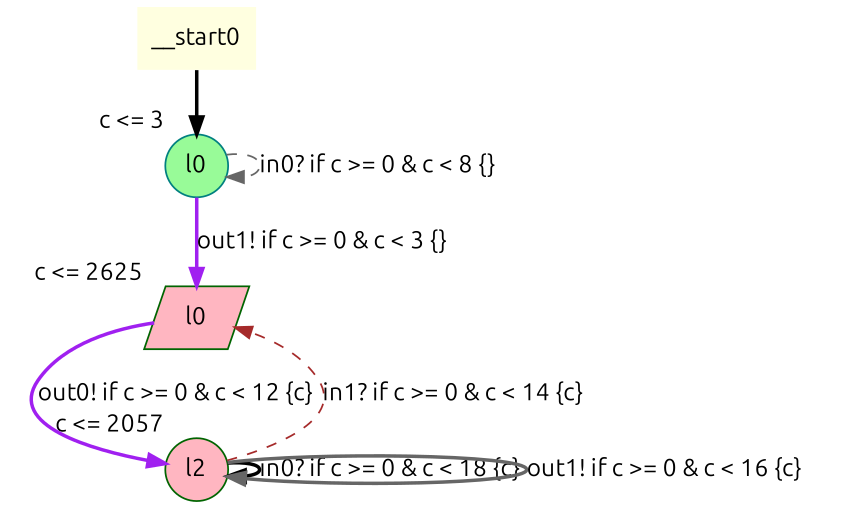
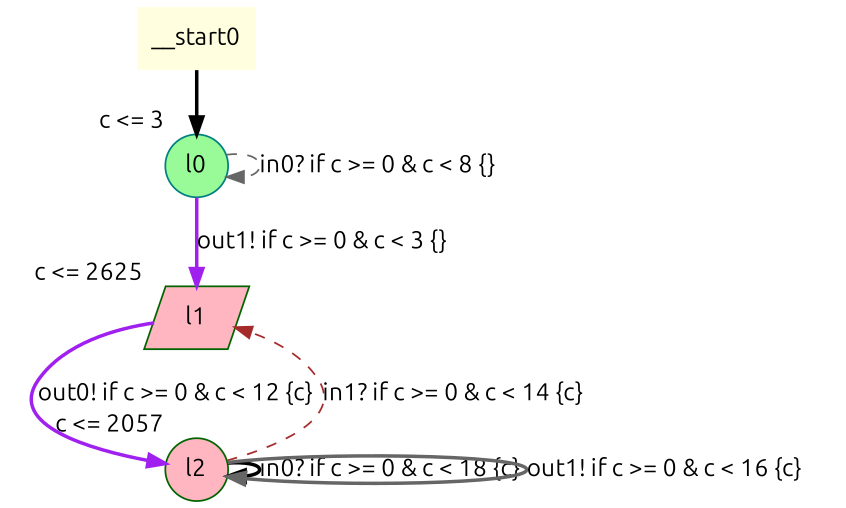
node "l0 c <= 2625": label "l0 c <= 2625" -> "l1 c <= 2625"
